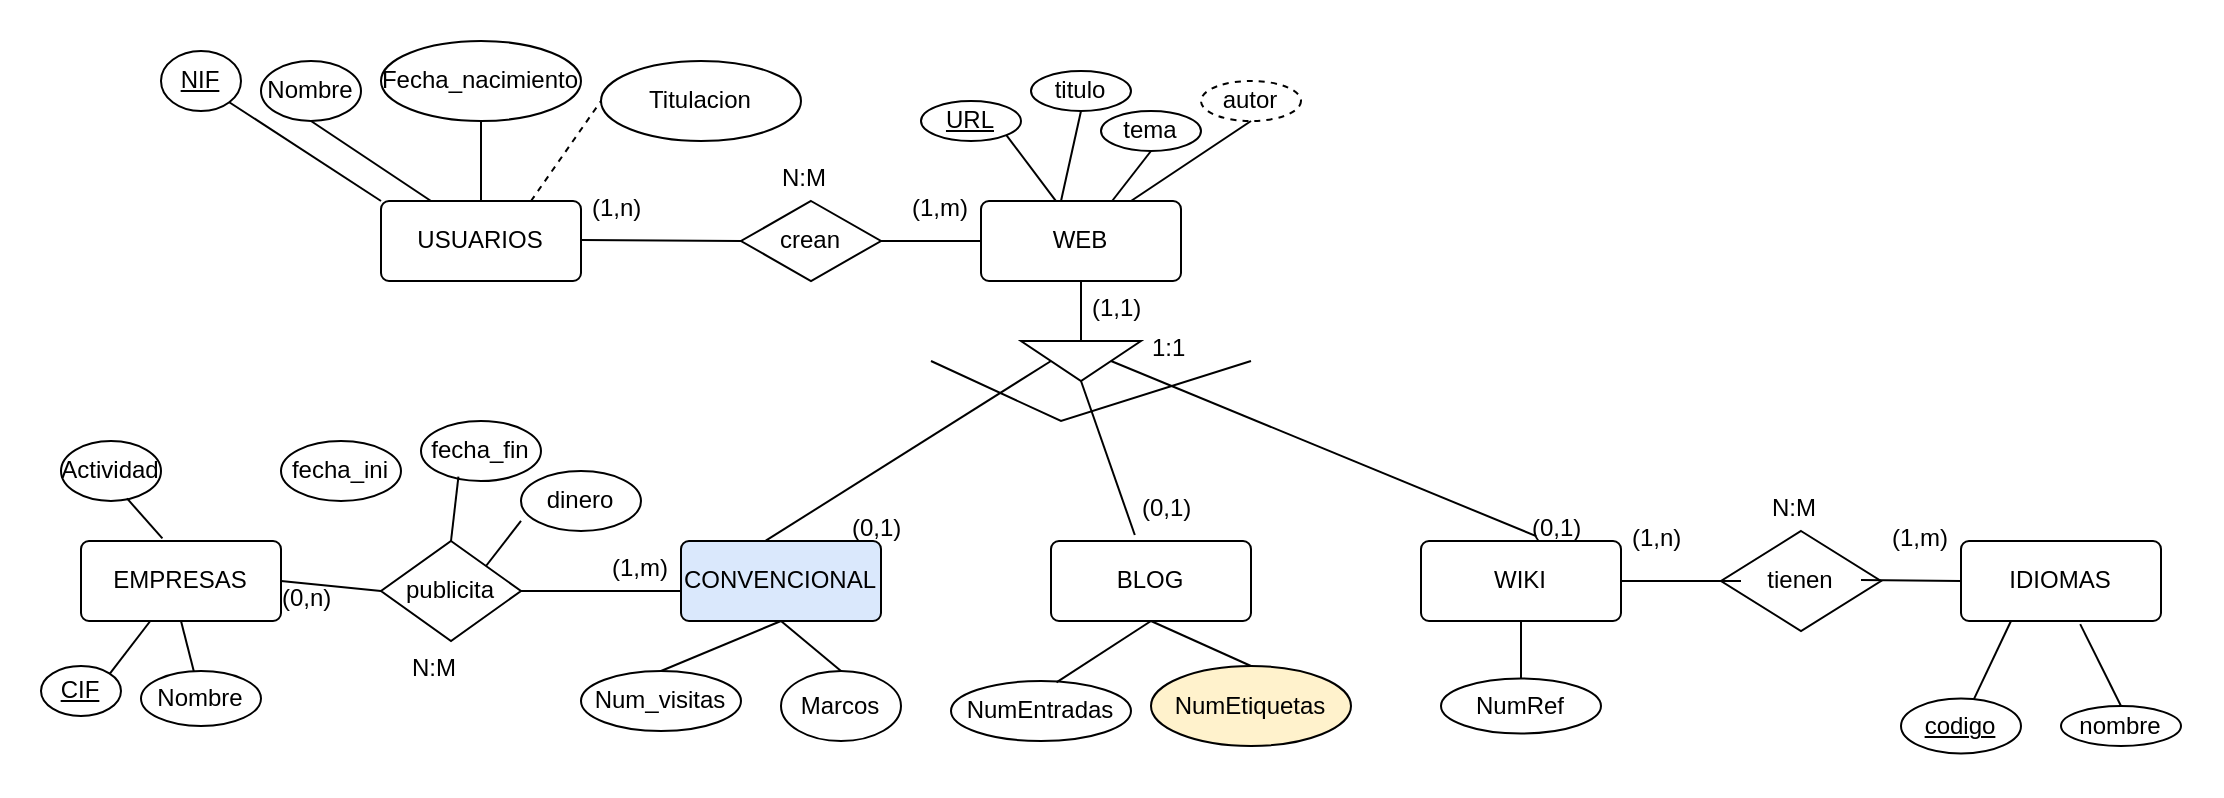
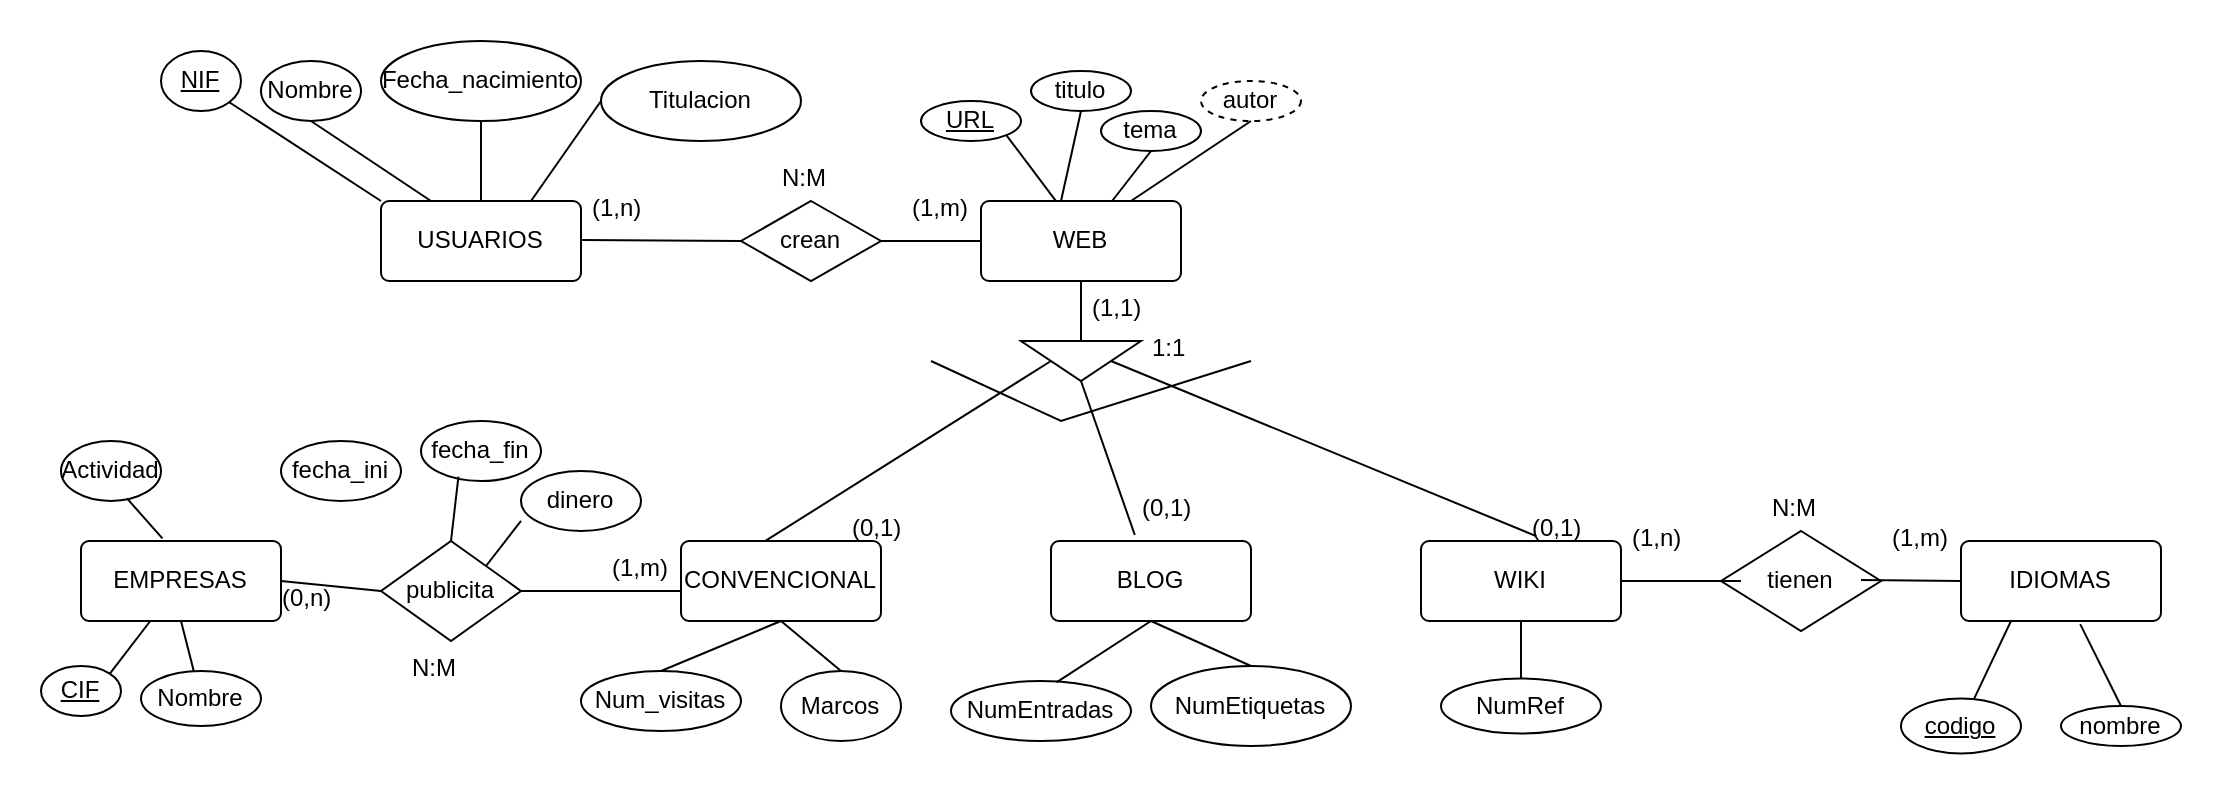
edge "Titulacion" -- "USUARIOS": style dashed -> solid
node "CONVENCIONAL": fillcolor #dae8fc -> #ffffff
node "NumEtiquetas": fillcolor #fff2cc -> #ffffff
